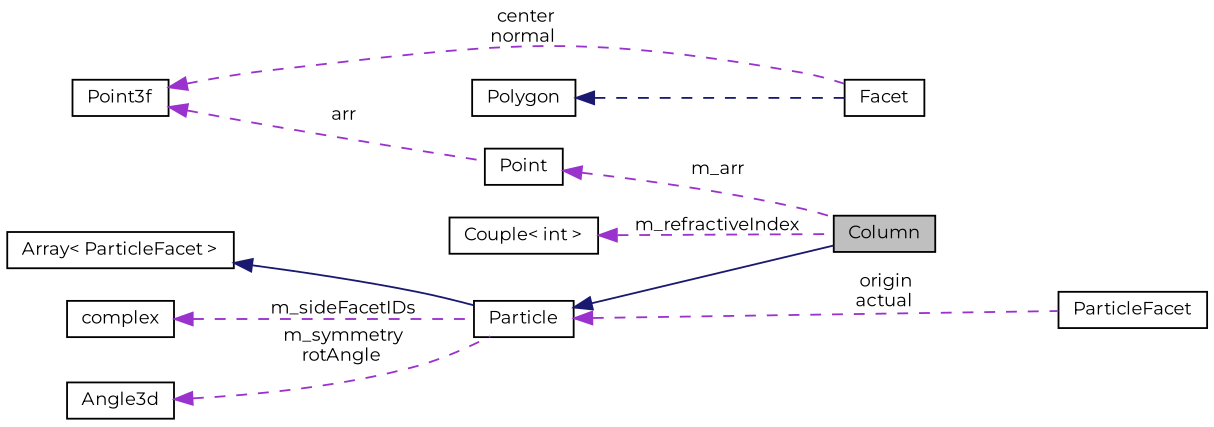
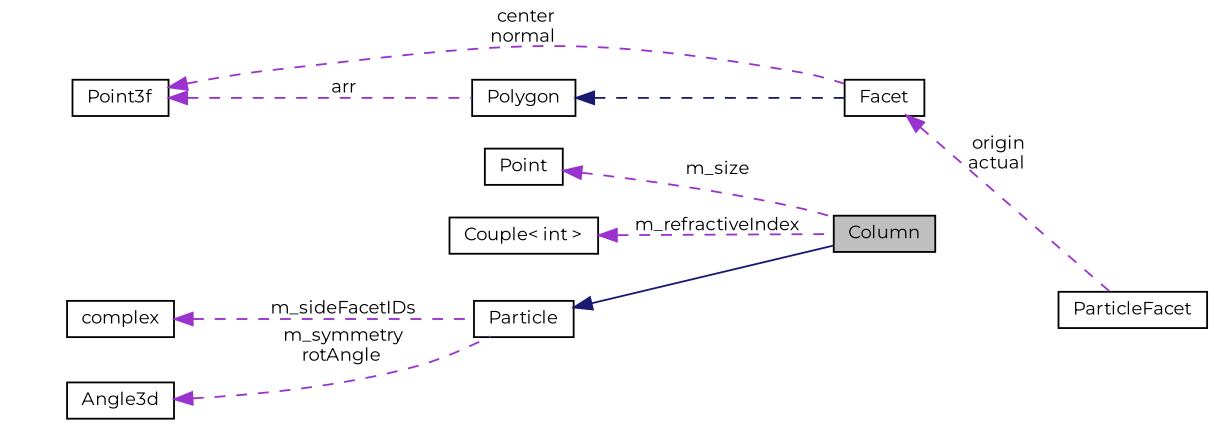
edge "Point" -> "Point3f": now "Polygon" -> "Point3f"
edge "Column" -> "Point": label " m_arr" -> " m_size"
node "Array< ParticleFacet >": removed
edge "ParticleFacet" -> "Particle": now "ParticleFacet" -> "Facet"
